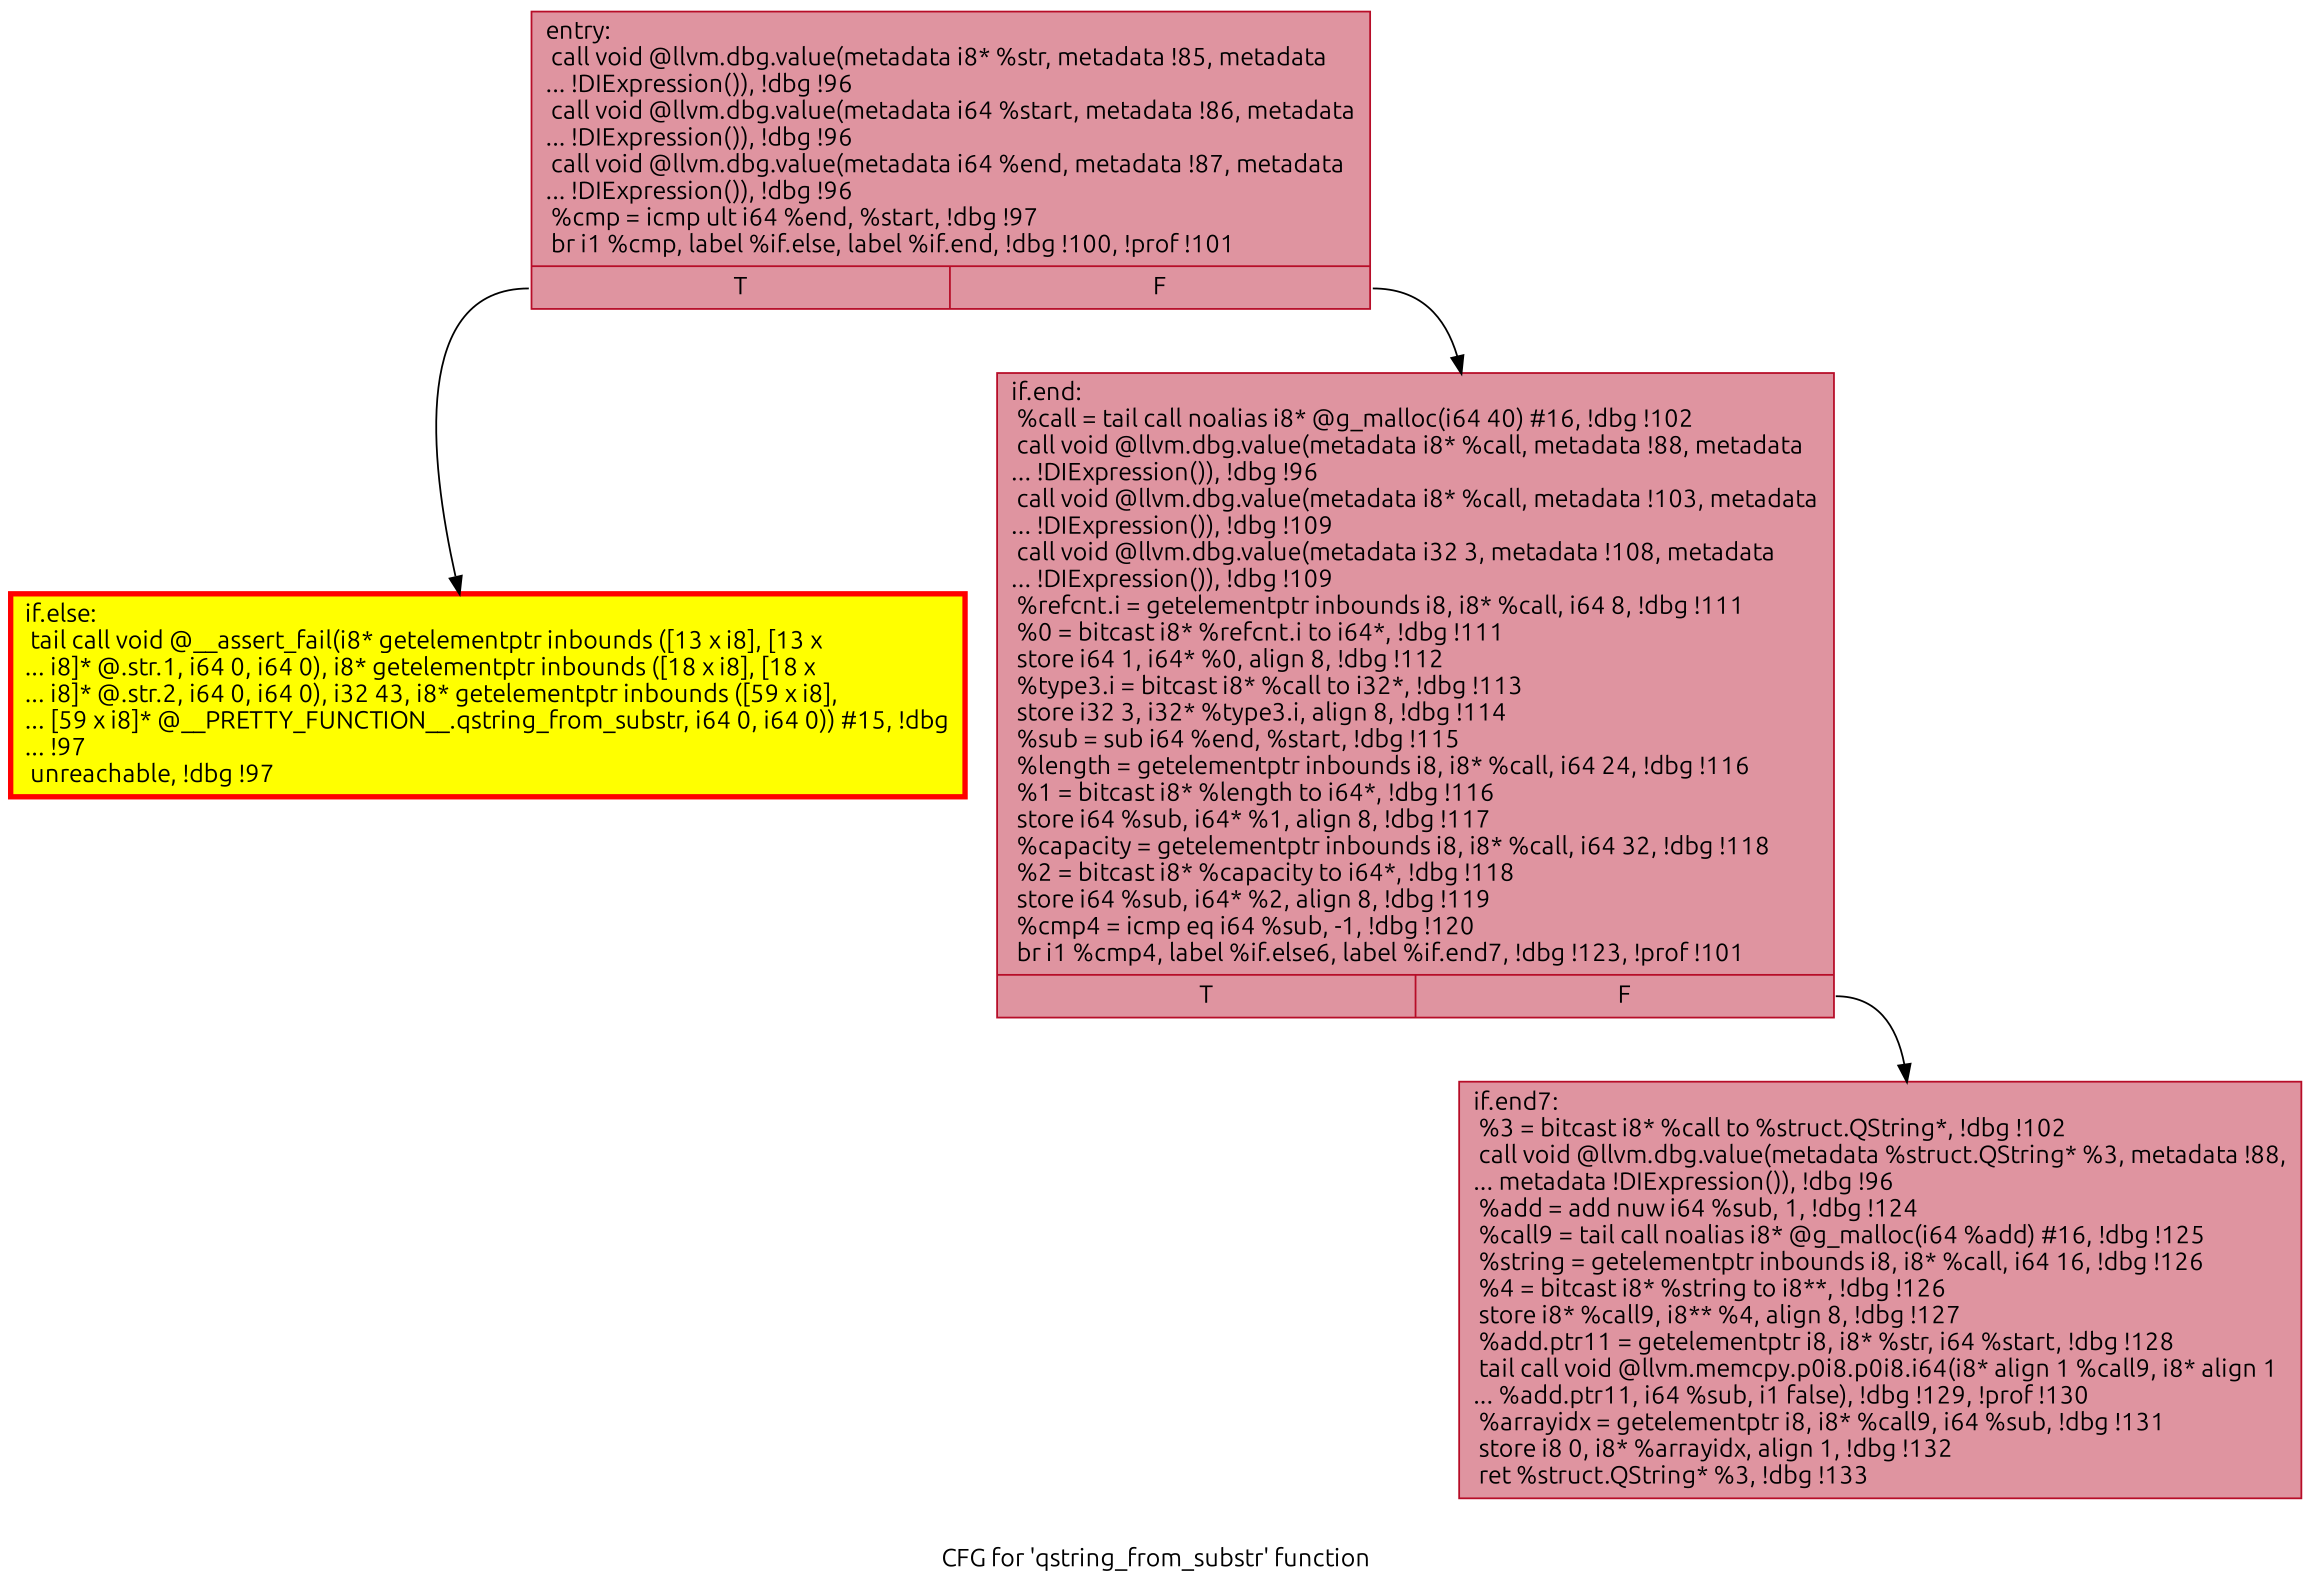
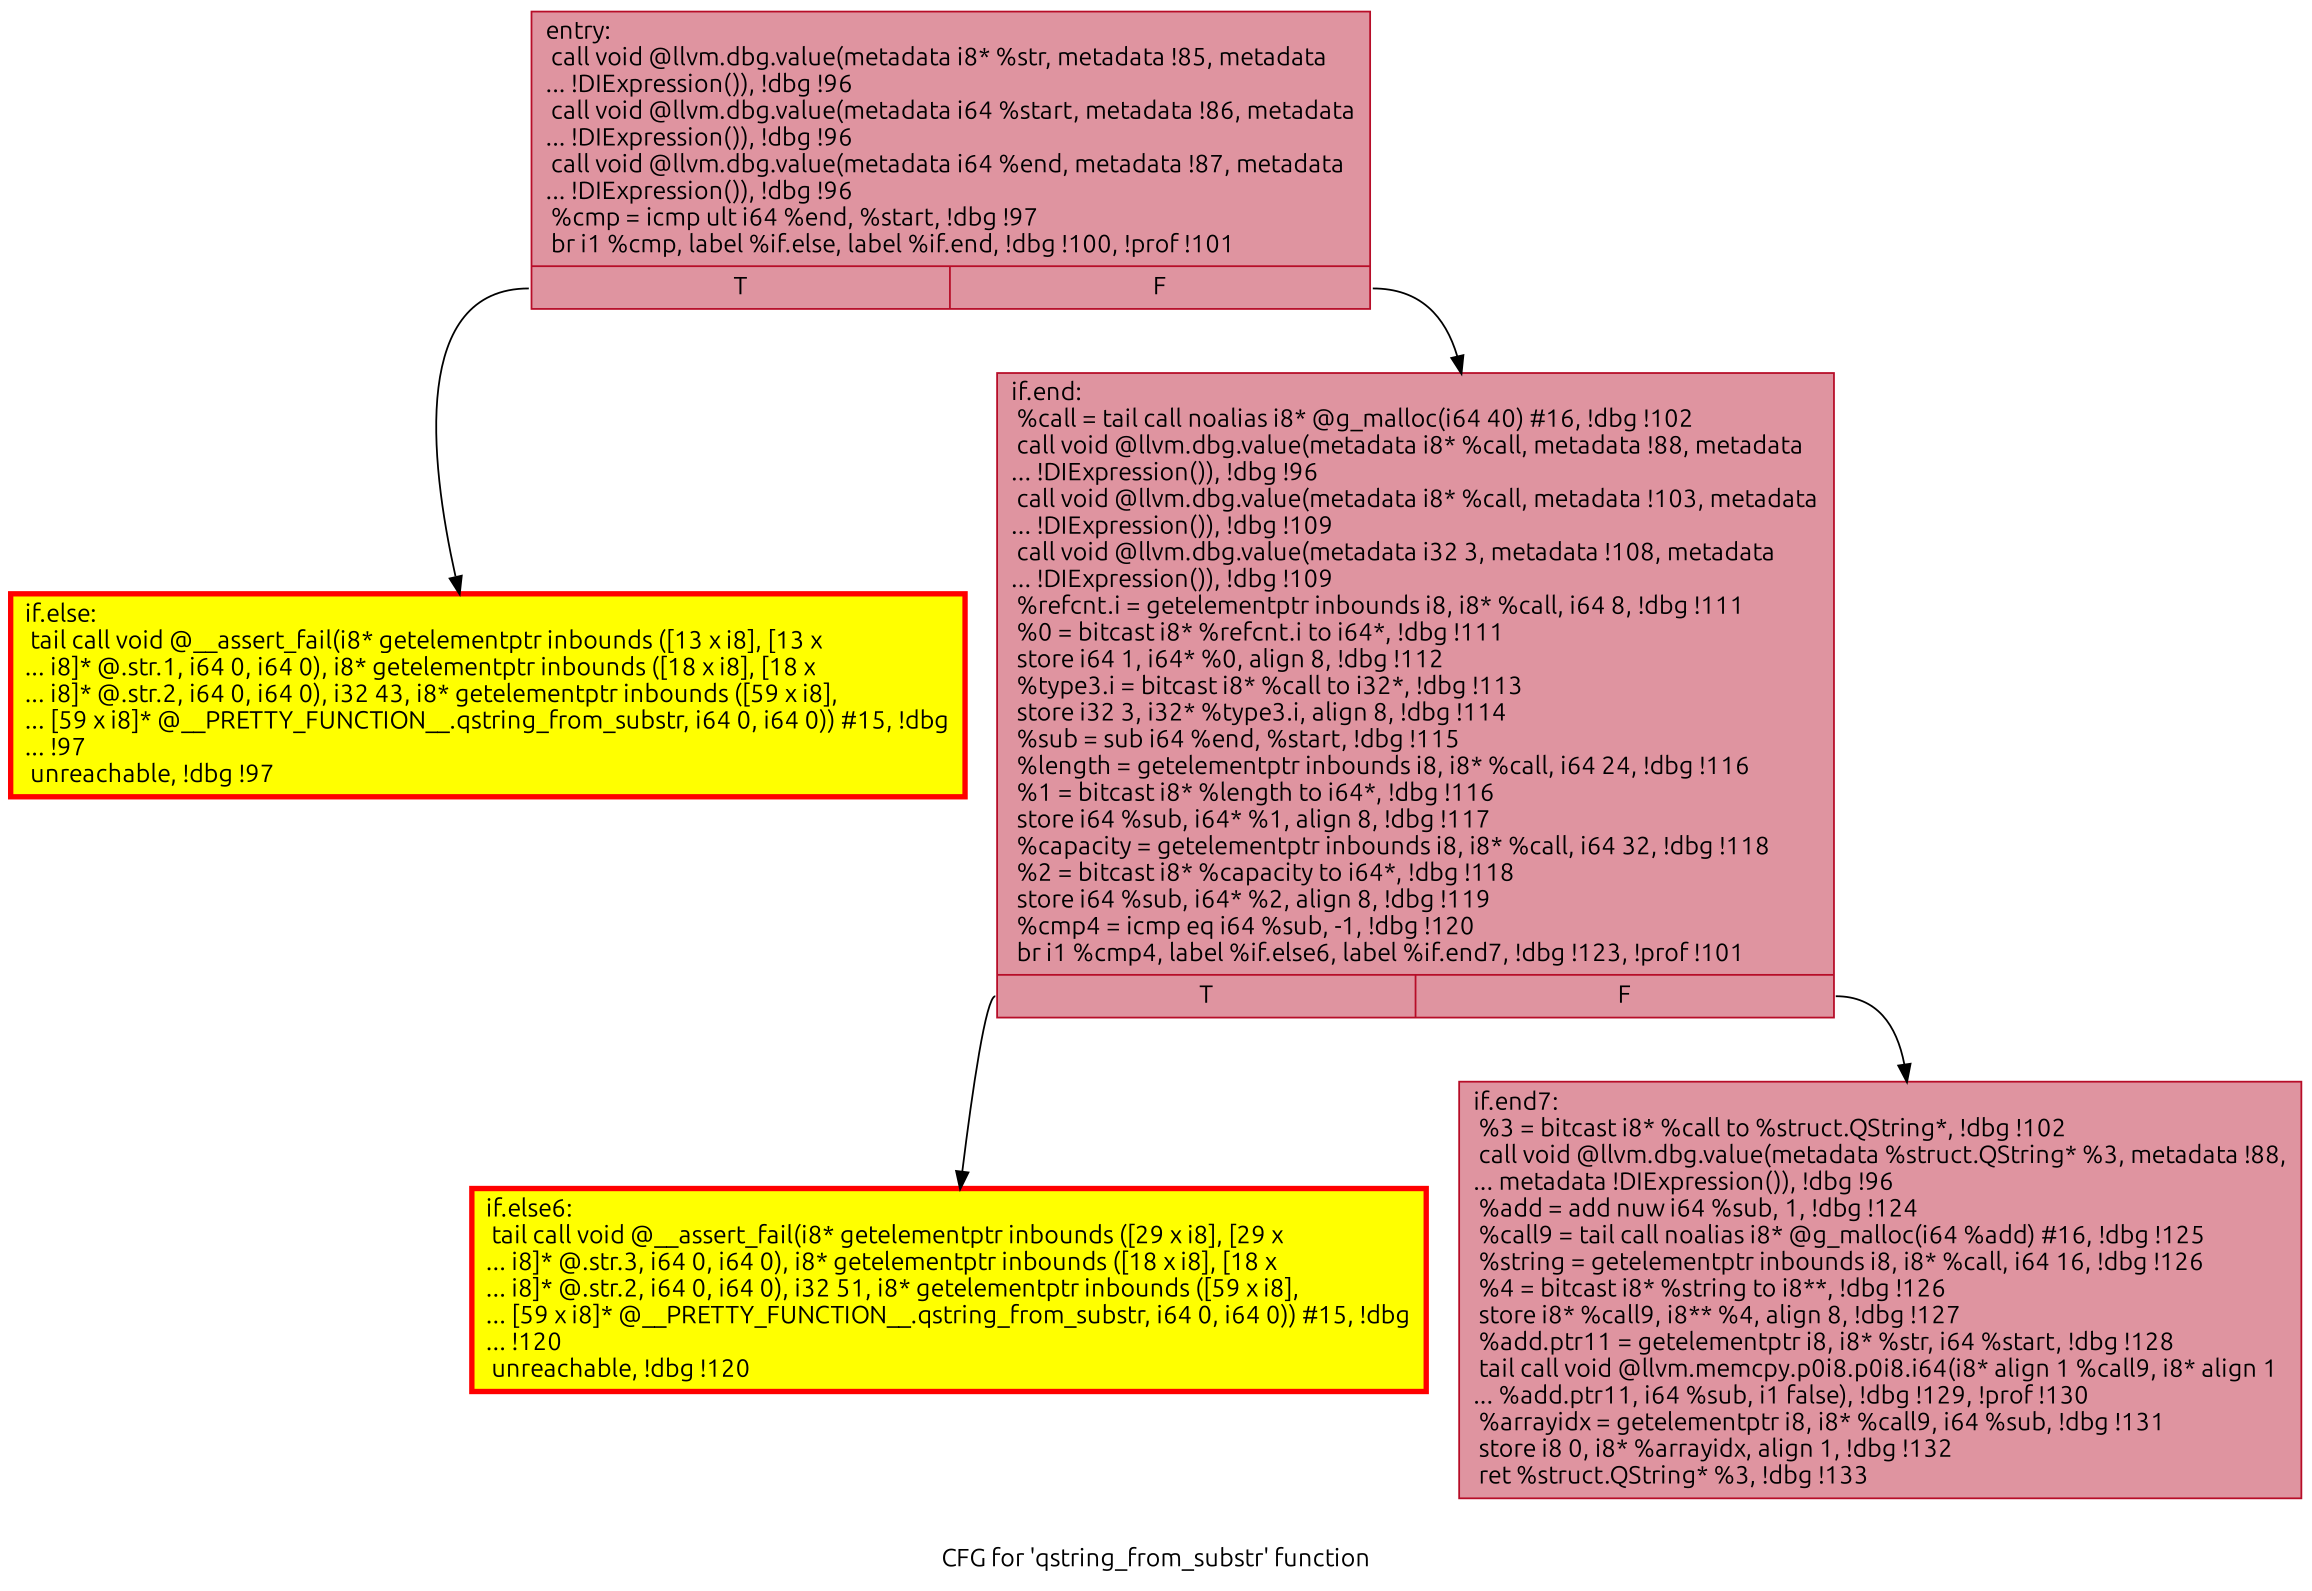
node "if.else6:": added
